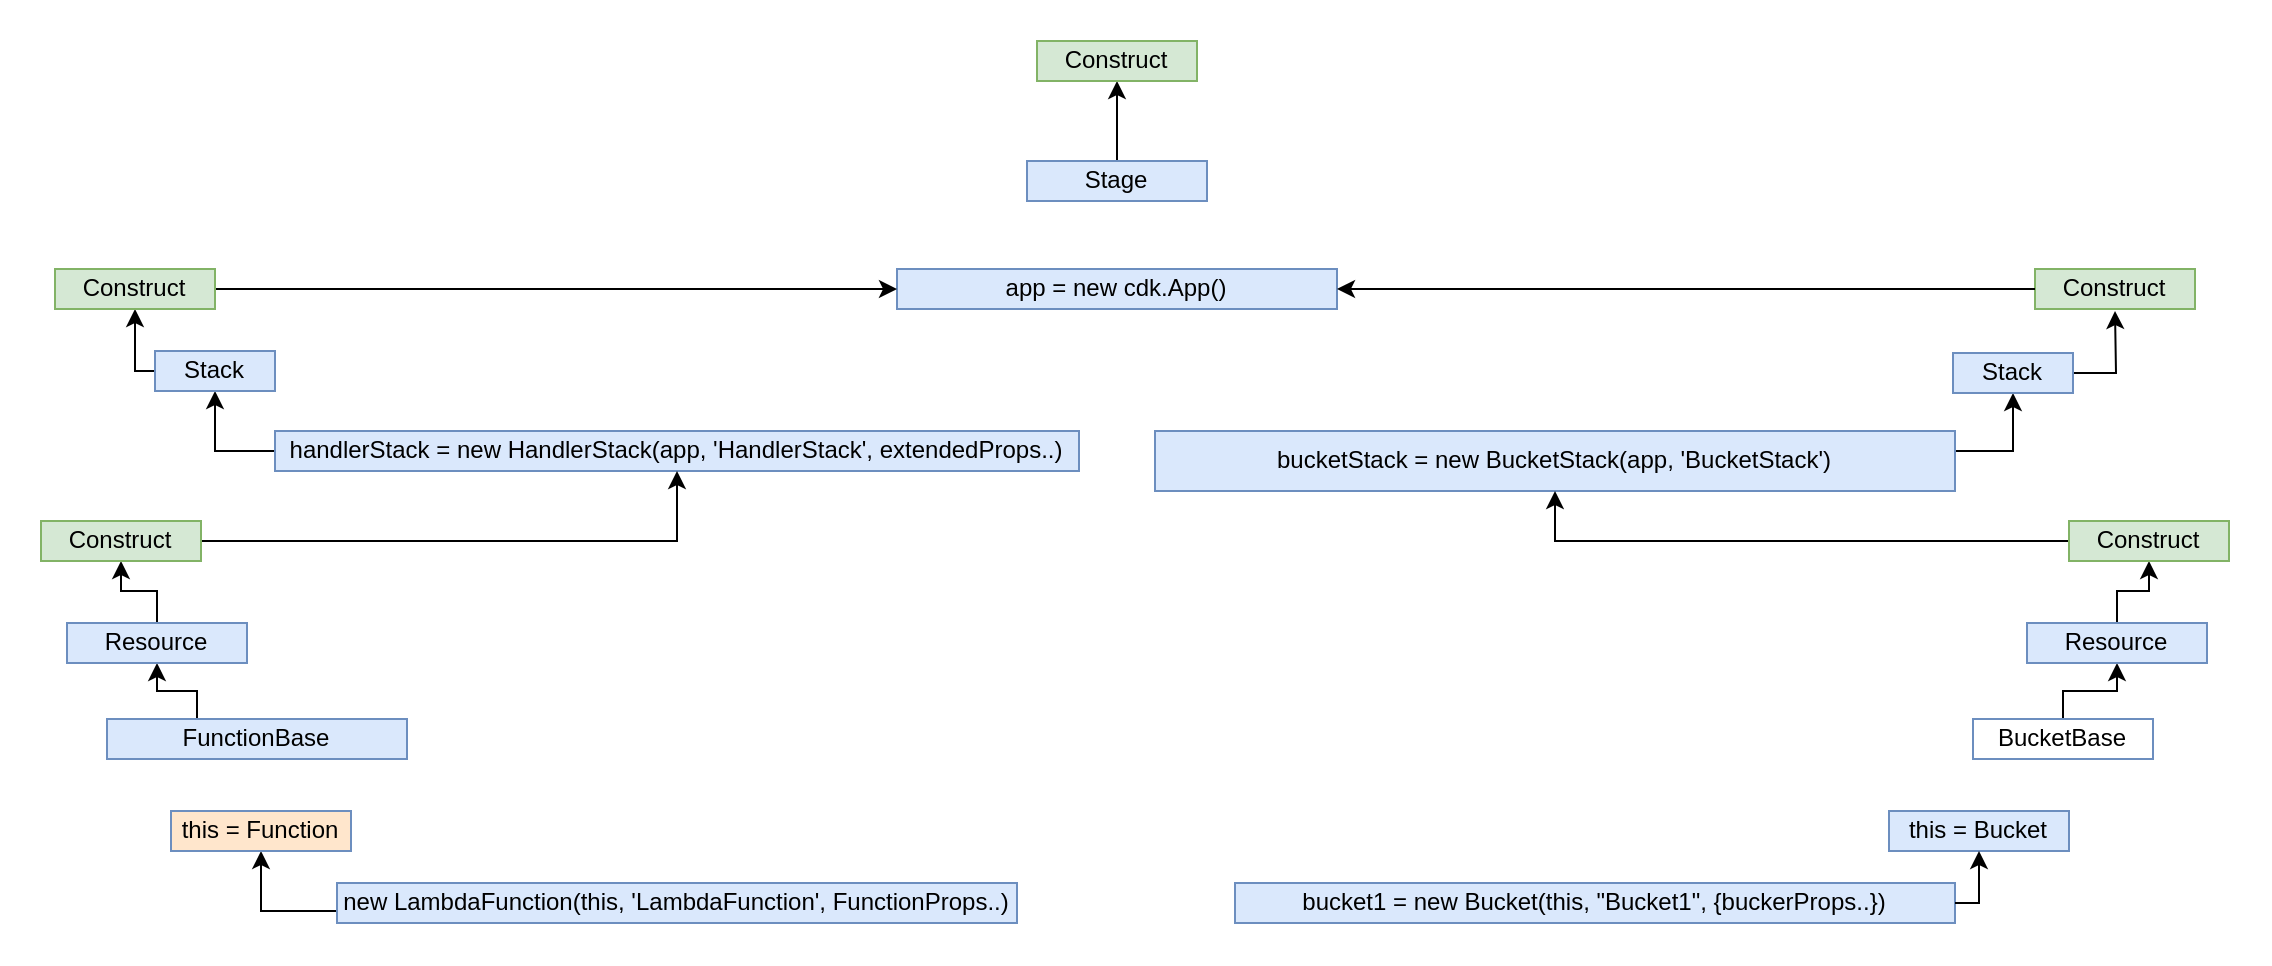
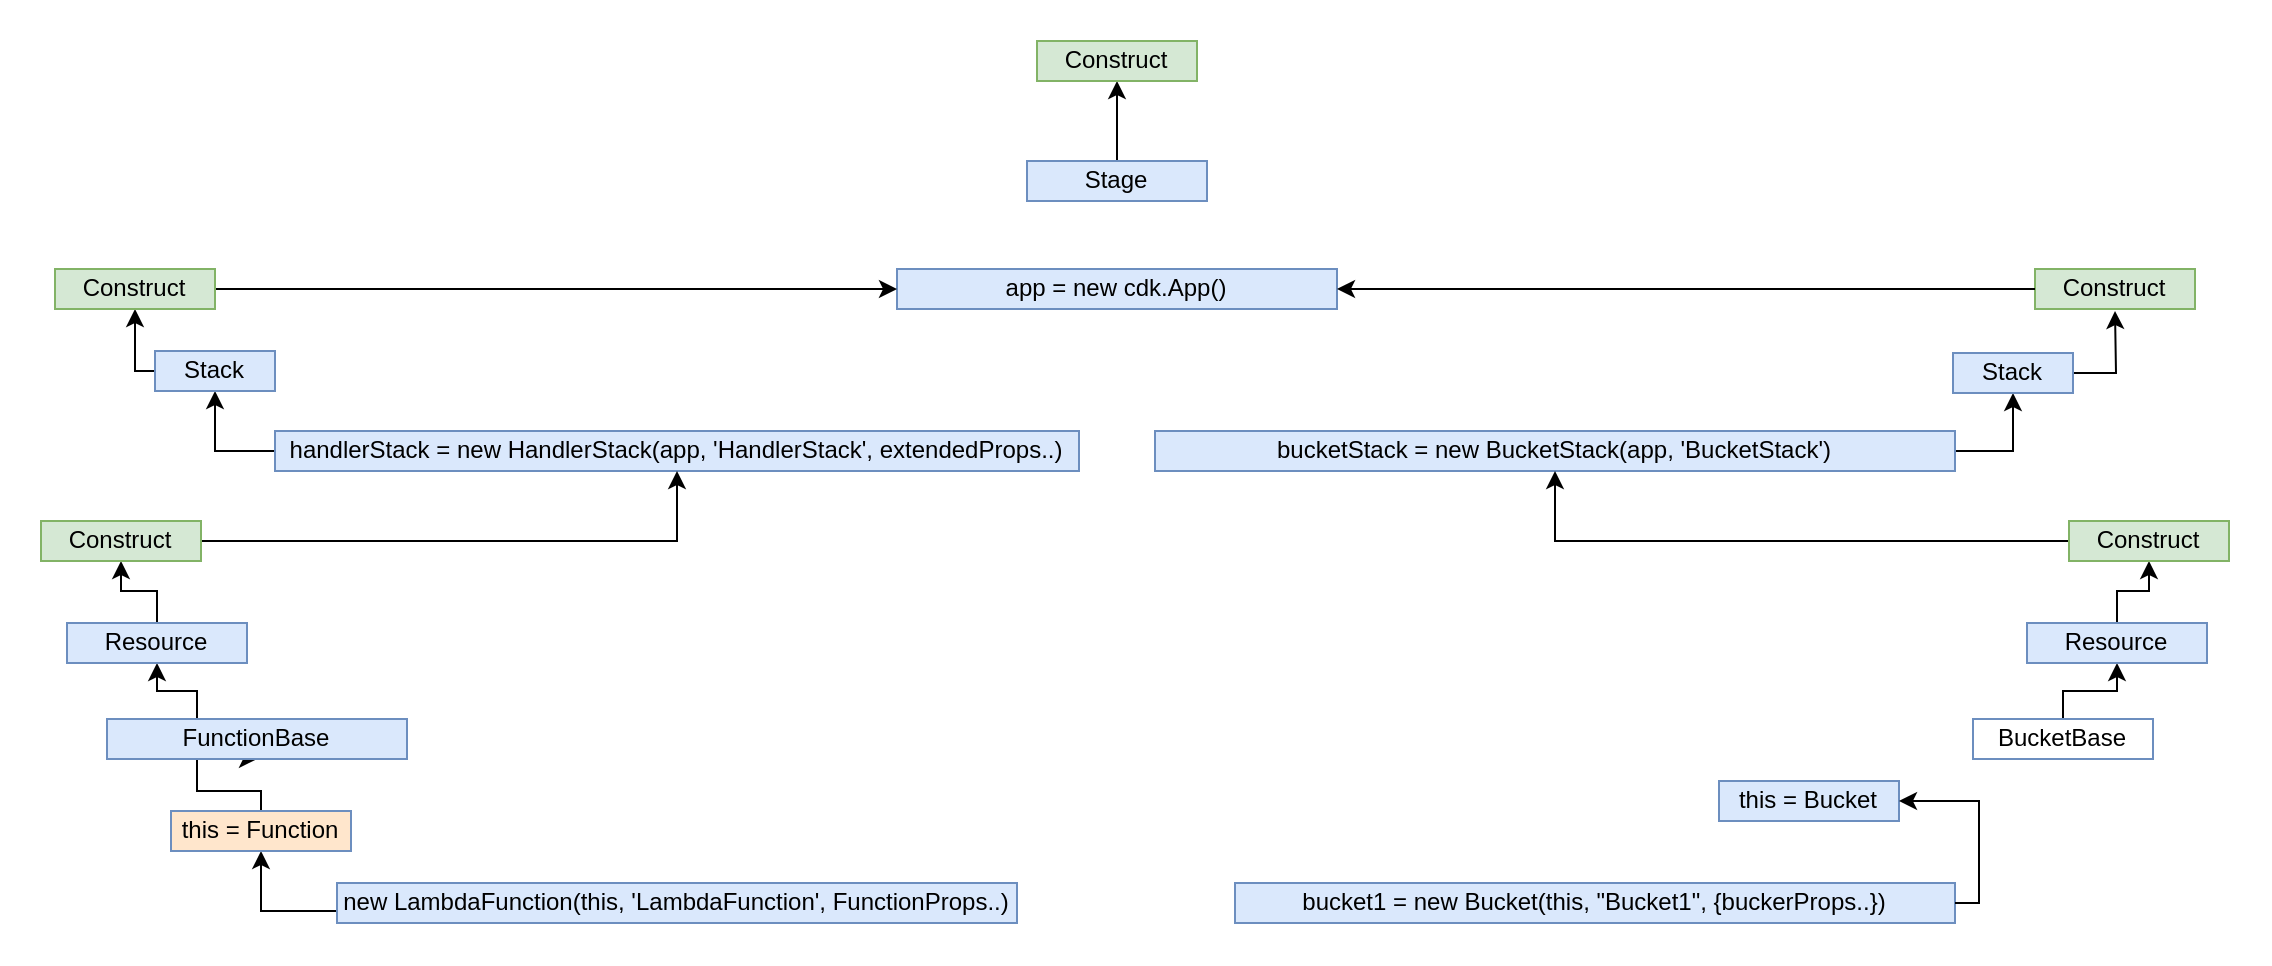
node "bucketStack = new BucketStack(app, 'BucketStack')": size 800x60 -> 800x40
edge "this = Function" -> "FunctionBase": added
node "this = Bucket": moved (1979, 831) -> (1809, 801)
